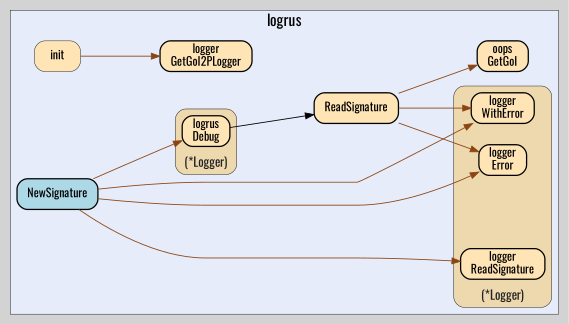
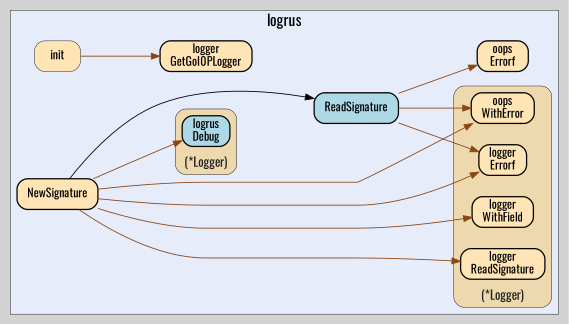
node "logger GetGoI2PLogger": label "logger GetGoI2PLogger" -> "logger GetGoI0PLogger"
node "oops GetGoI": label "oops GetGoI" -> "oops Errorf"
node "ReadSignature": fillcolor moccasin -> lightblue
node "logger WithError": label "logger WithError" -> "oops WithError"
edge "logrus Debug" -> "ReadSignature": now "NewSignature" -> "ReadSignature"
node "logrus Debug": fillcolor moccasin -> lightblue
node "logger Error": label "logger Error" -> "logger Errorf"
node "NewSignature": fillcolor lightblue -> moccasin
node "logger WithField": added
